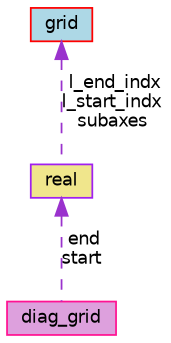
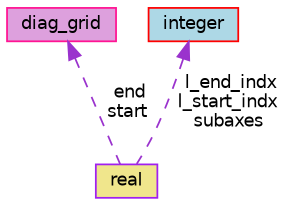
node "grid": label "grid" -> "integer"
edge "diag_grid" -> "real": reversed
